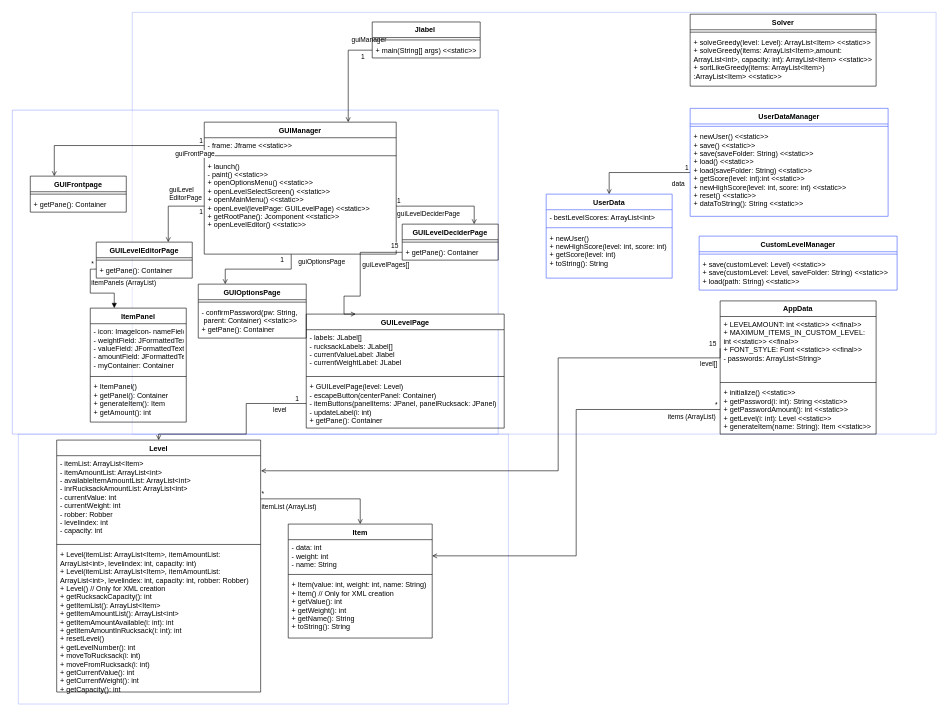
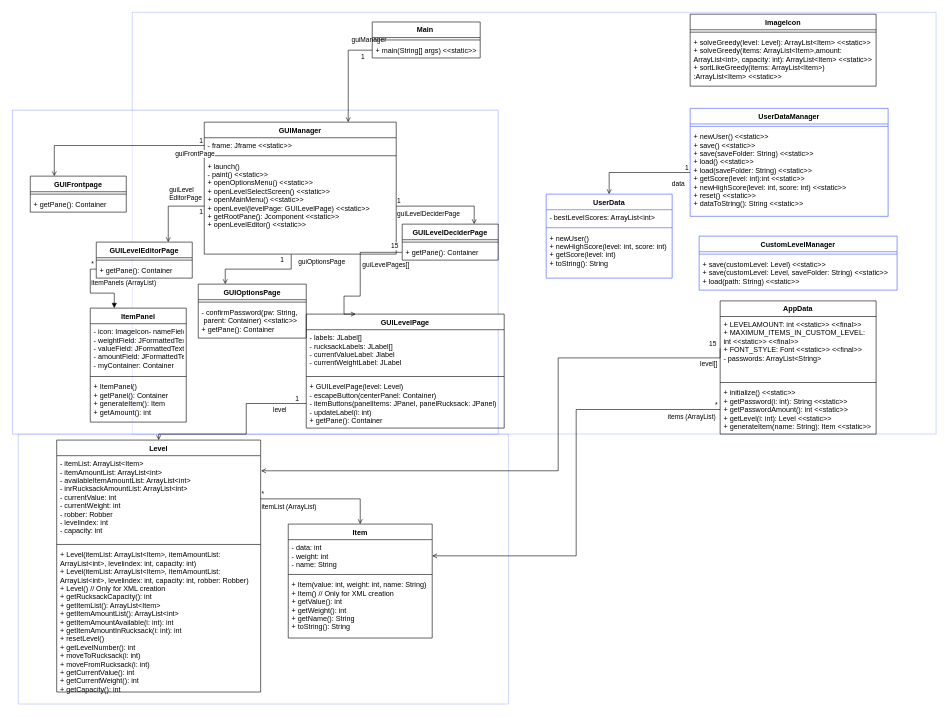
node "Solver": label "Solver" -> "ImageIcon"
node "Jlabel": label "Jlabel" -> "Main"
